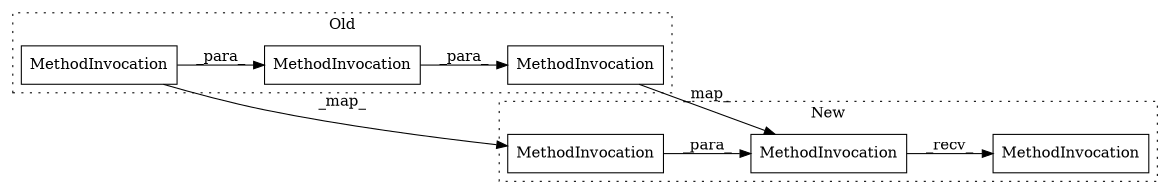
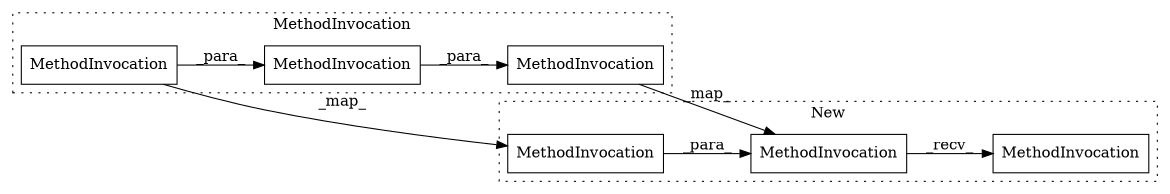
cluster "Old": label "Old" -> "MethodInvocation"
